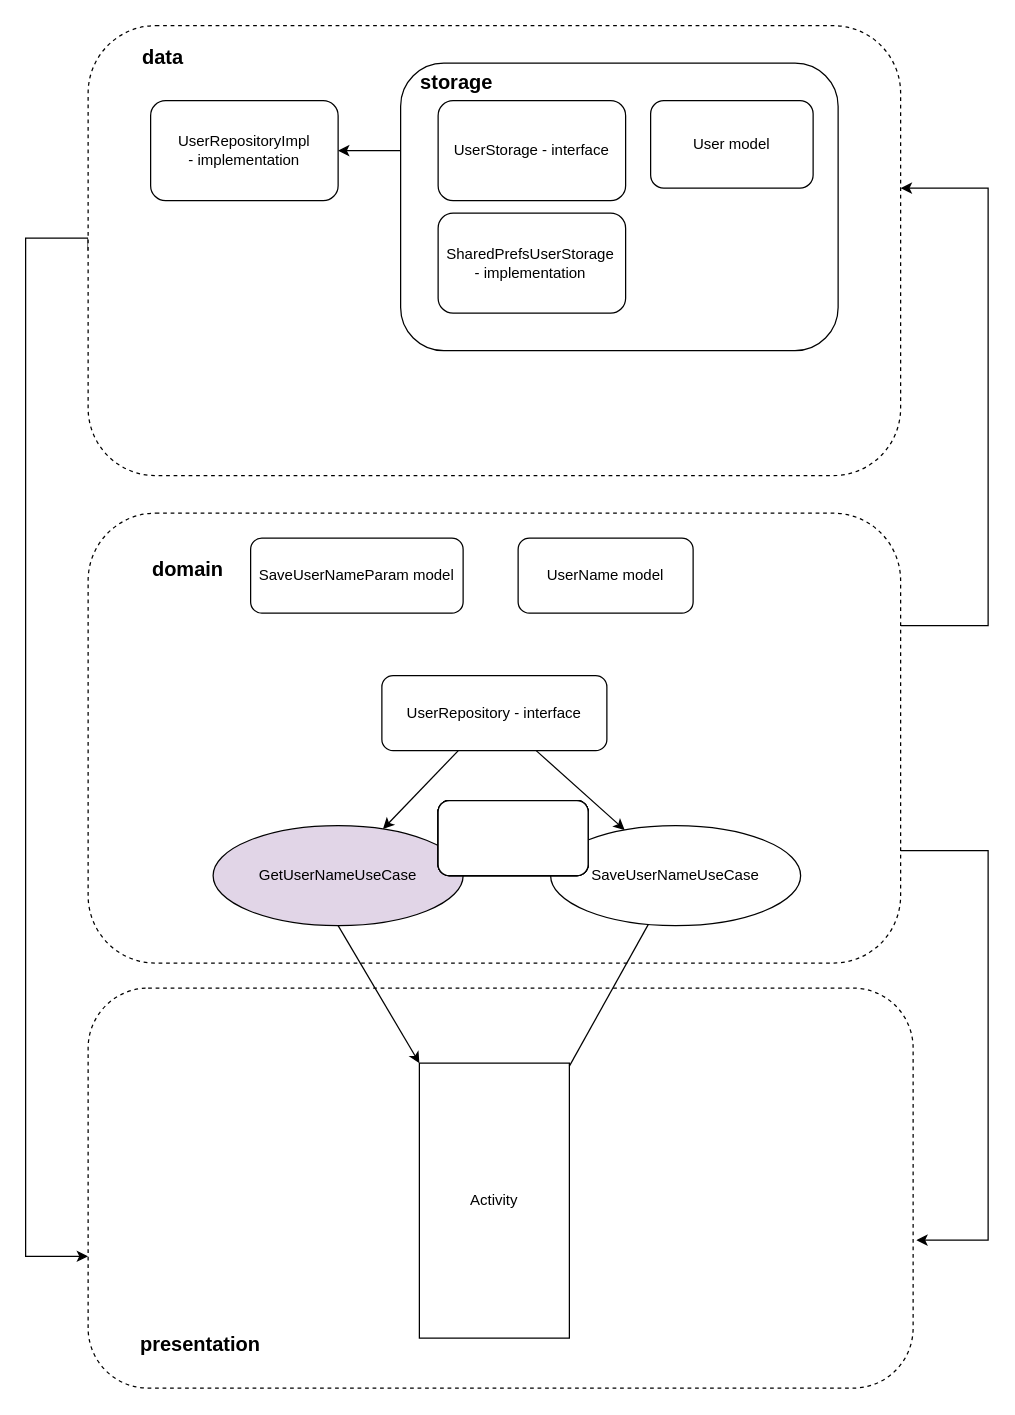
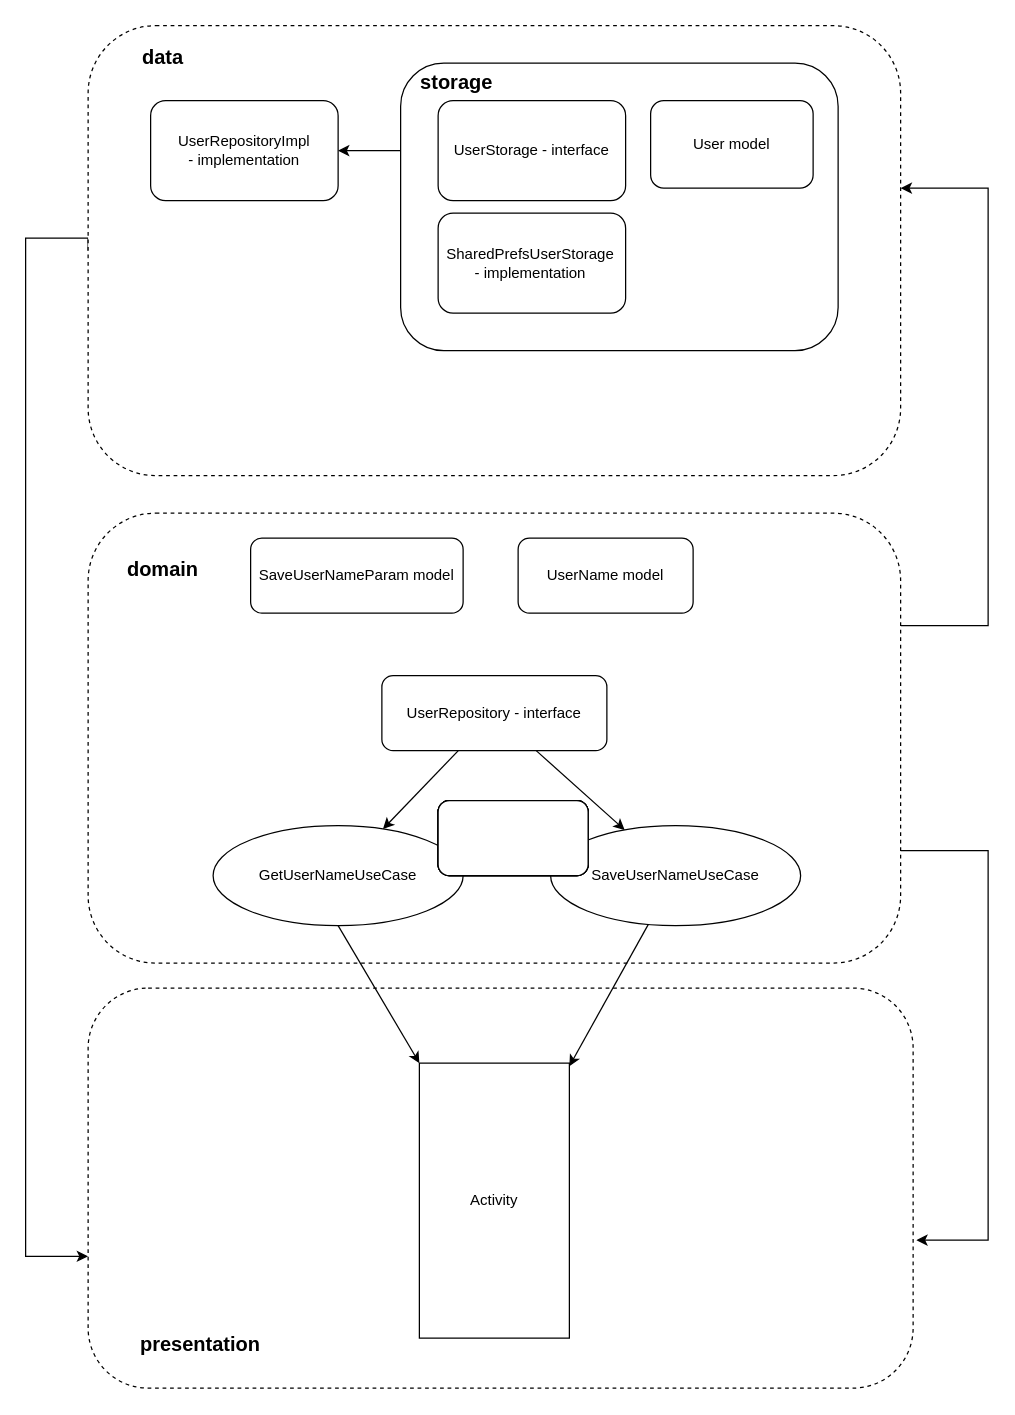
node "domain": moved (188, 569) -> (163, 569)
node "GetUserNameUseCase": fillcolor #e1d5e7 -> #ffffff
edge "SaveUserNameUseCase" -- "Activity": arrowhead none -> classic
